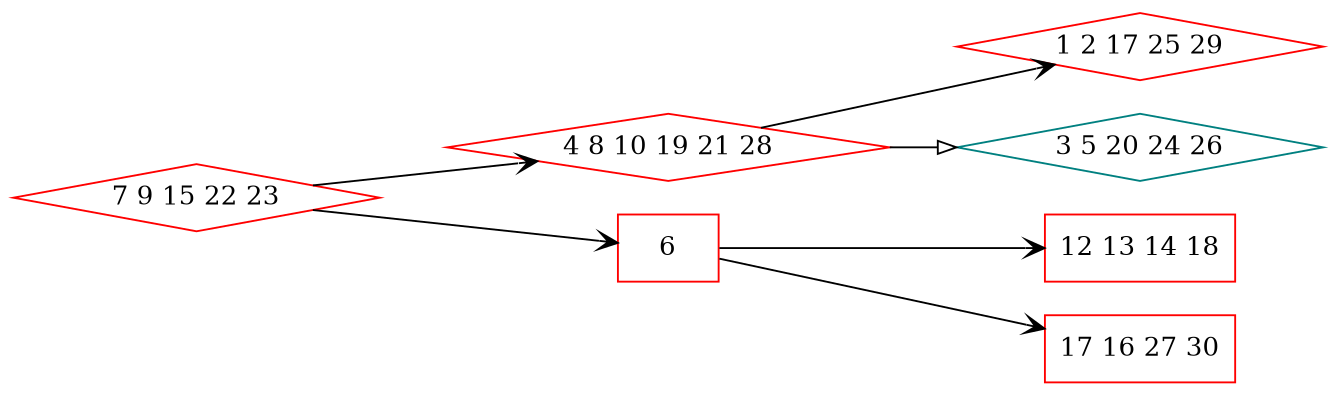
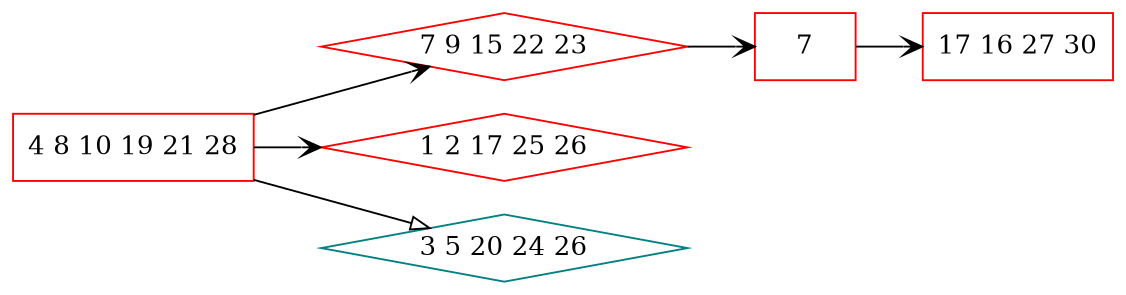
node "1 2 17 25 29": label "1 2 17 25 29" -> "1 2 17 25 26"
node "4 8 10 19 21 28": shape diamond -> box
edge "7 9 15 22 23" -> "4 8 10 19 21 28": reversed
node "6": label "6" -> "7"
node "12 13 14 18": removed
